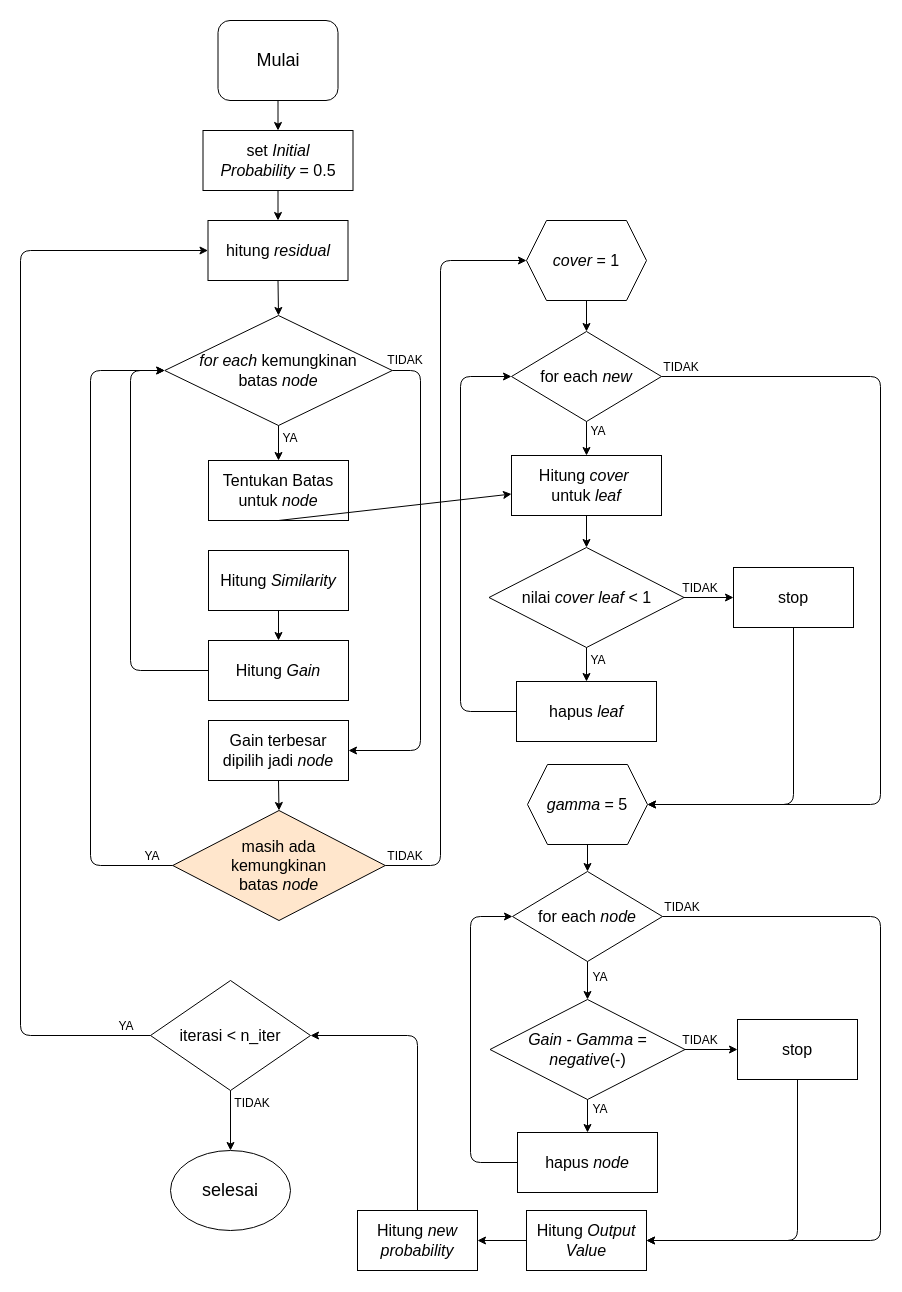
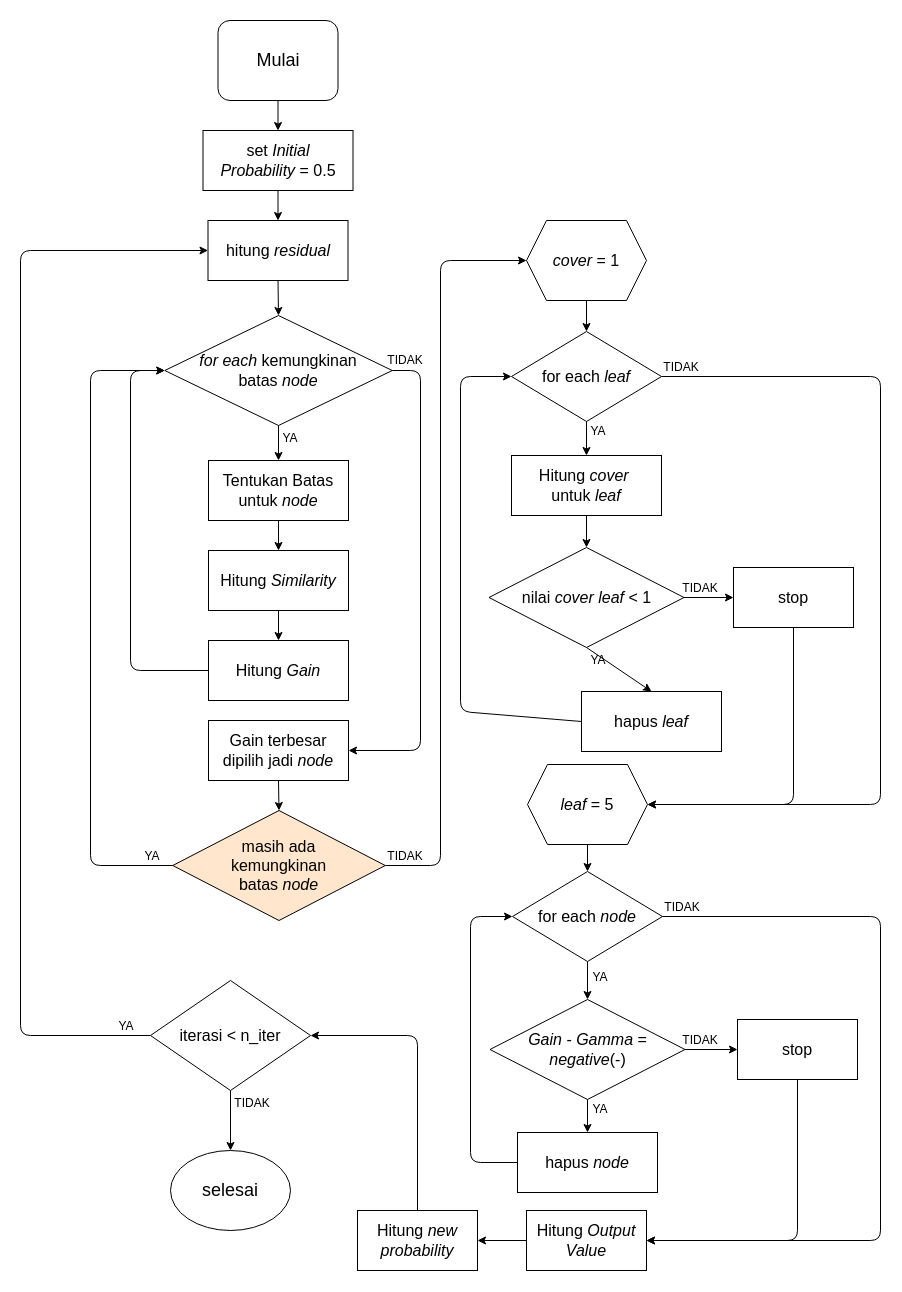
node "for each new": label "for each new" -> "for each leaf"
edge "Tentukan Batas untuk node" -> "Hitung cover untuk leaf": now "Tentukan Batas untuk node" -> "Hitung Similarity"
node "hapus leaf": moved (587, 712) -> (652, 722)
node "gamma = 5": label "gamma = 5" -> "leaf = 5"
